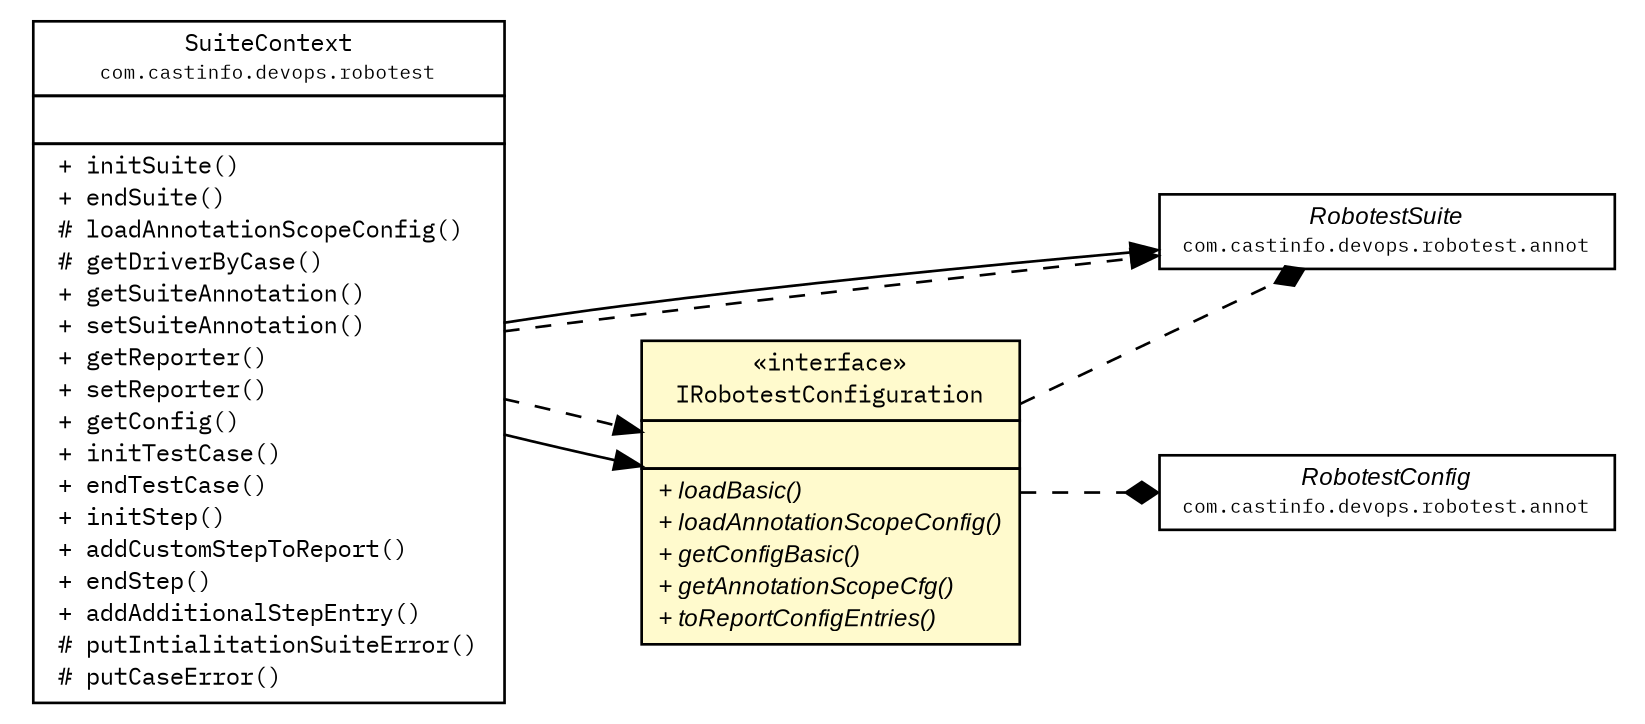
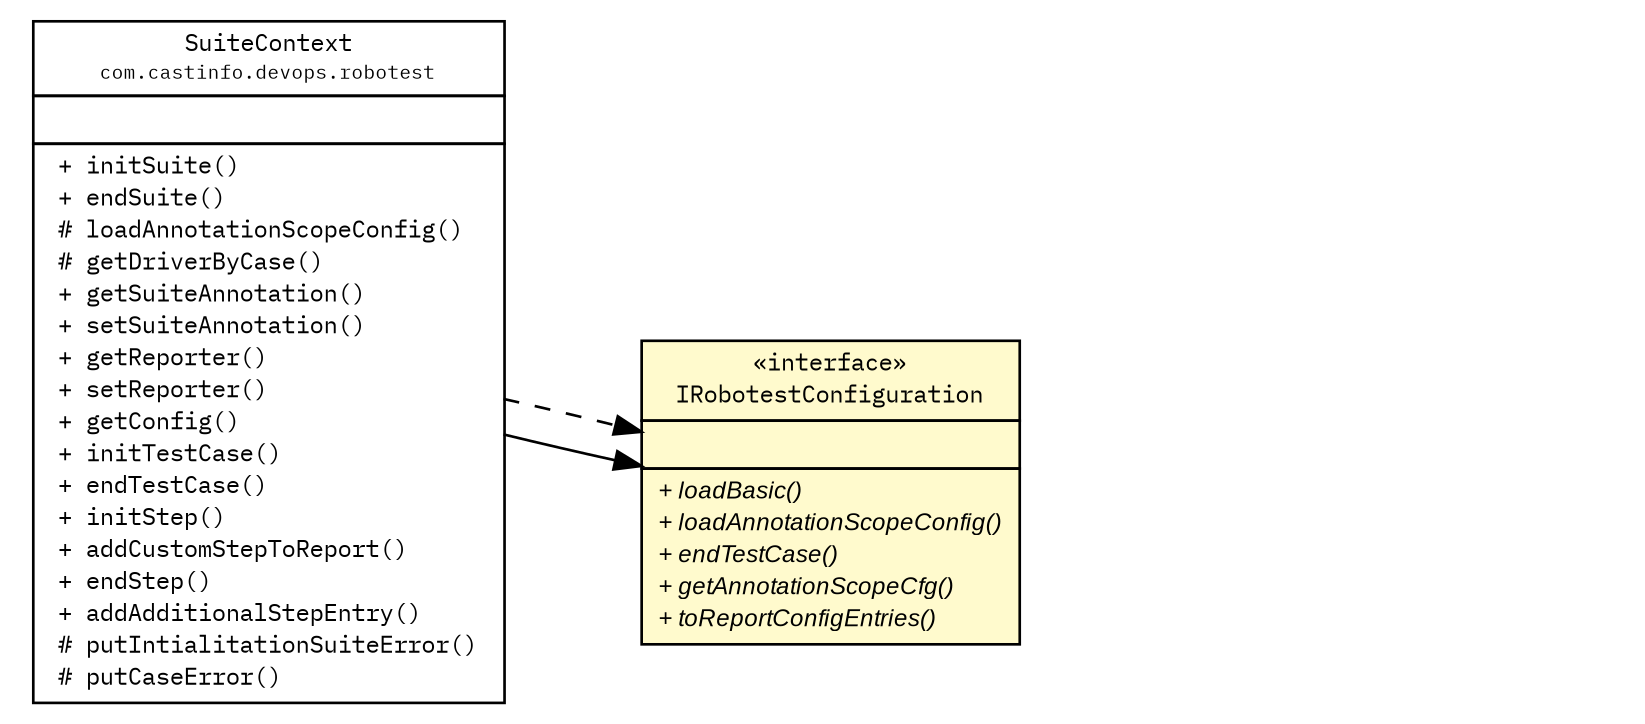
node "RobotestSuite": removed
node "RobotestConfig": removed
node "IRobotestConfiguration": text "+ getConfigBasic()" -> "+ endTestCase()"
